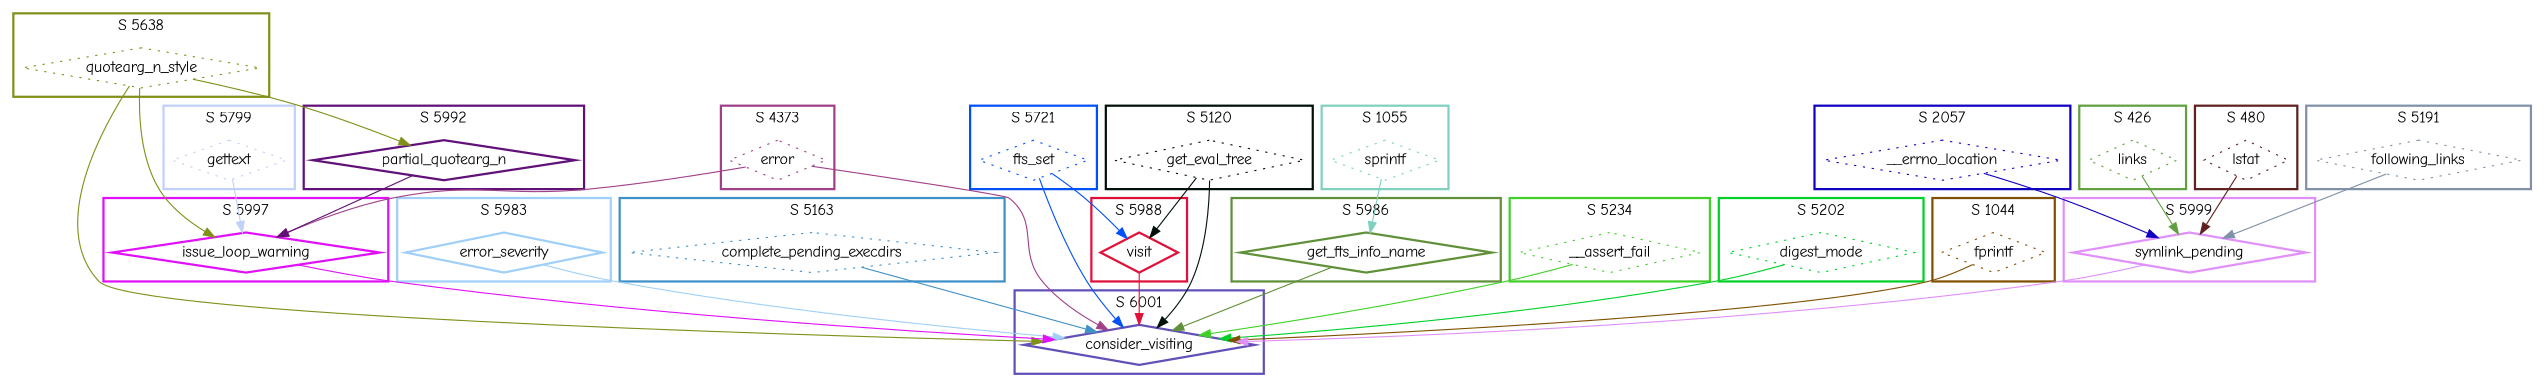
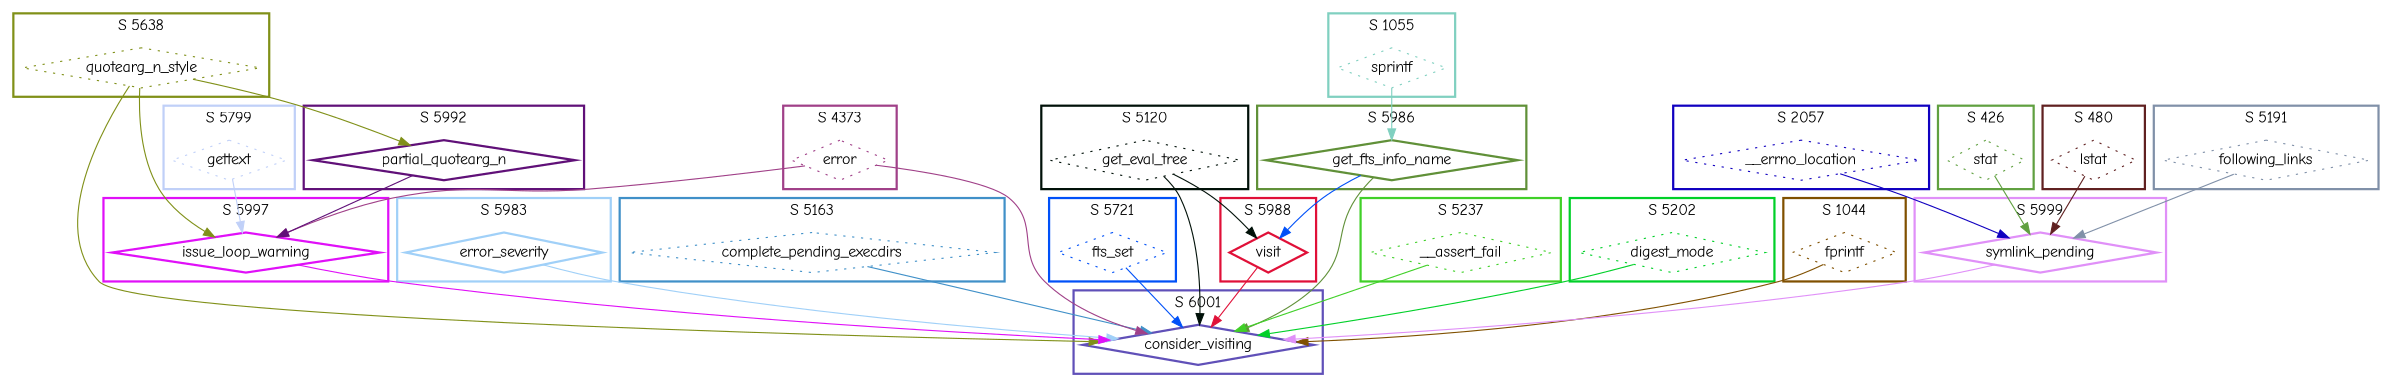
node "links": label "links" -> "stat"
edge "fts_set" -> "visit": now "get_fts_info_name" -> "visit"
cluster "S 5234": label "S 5234" -> "S 5237"
